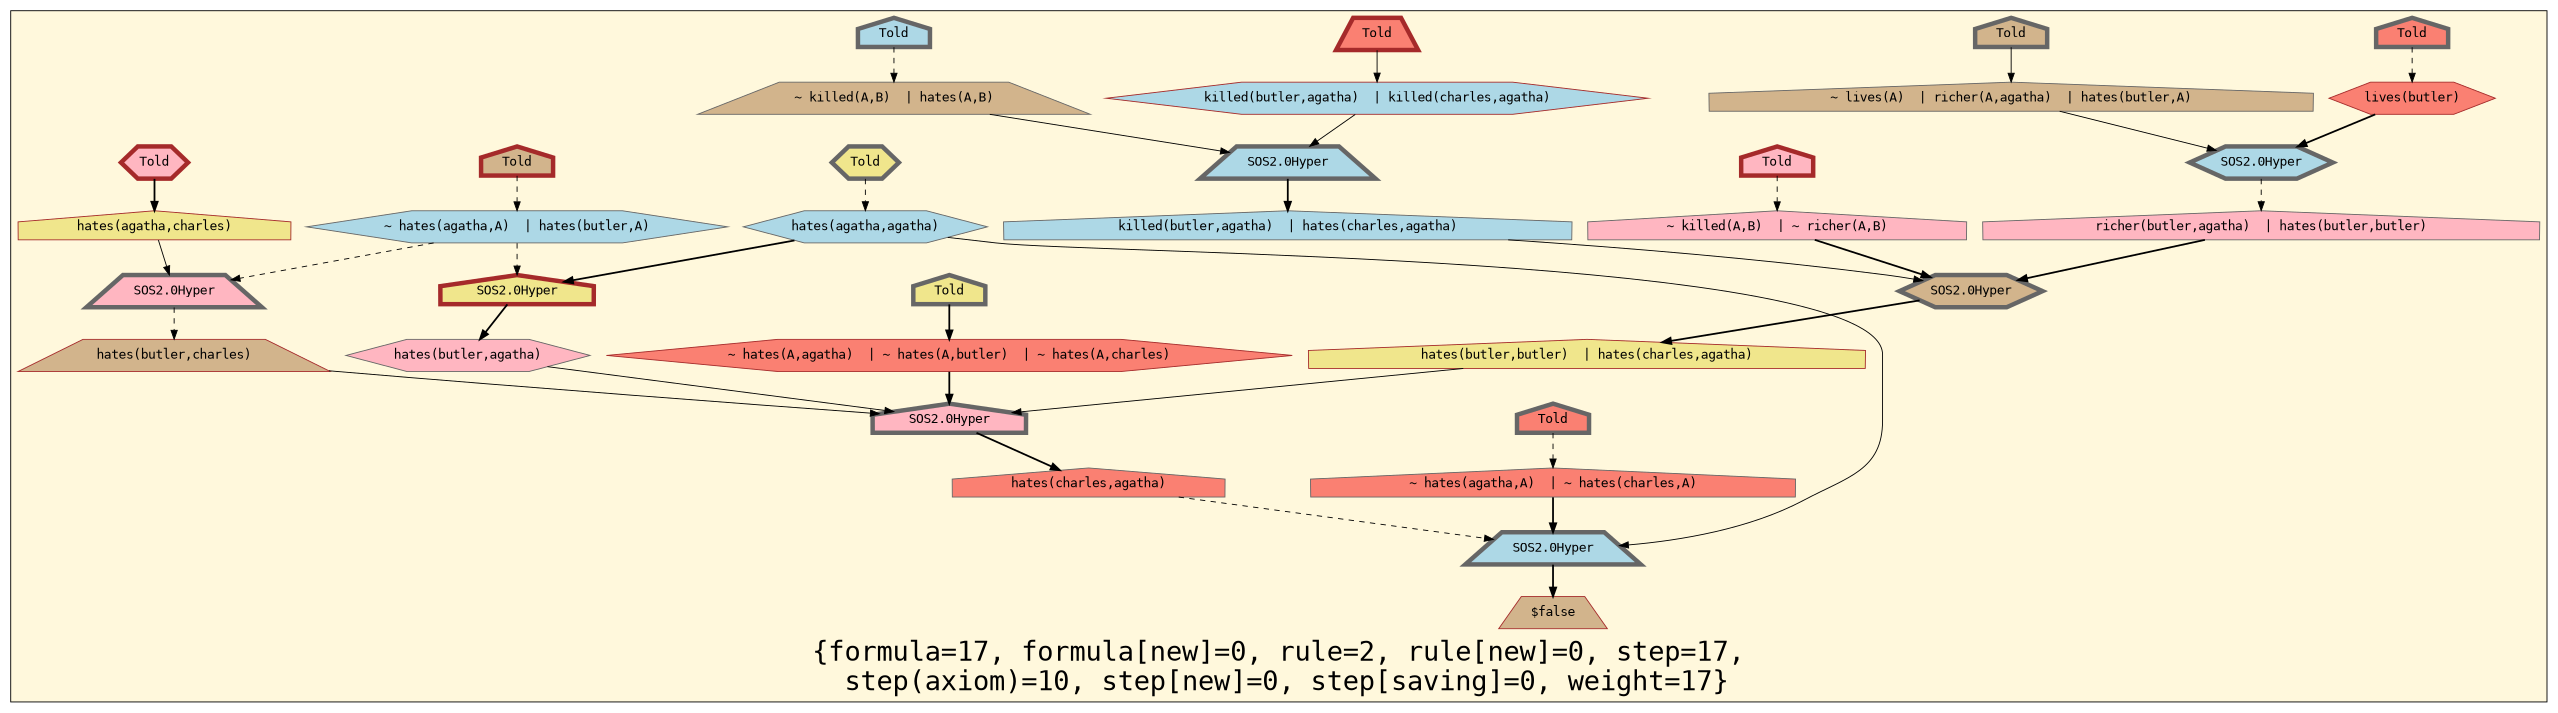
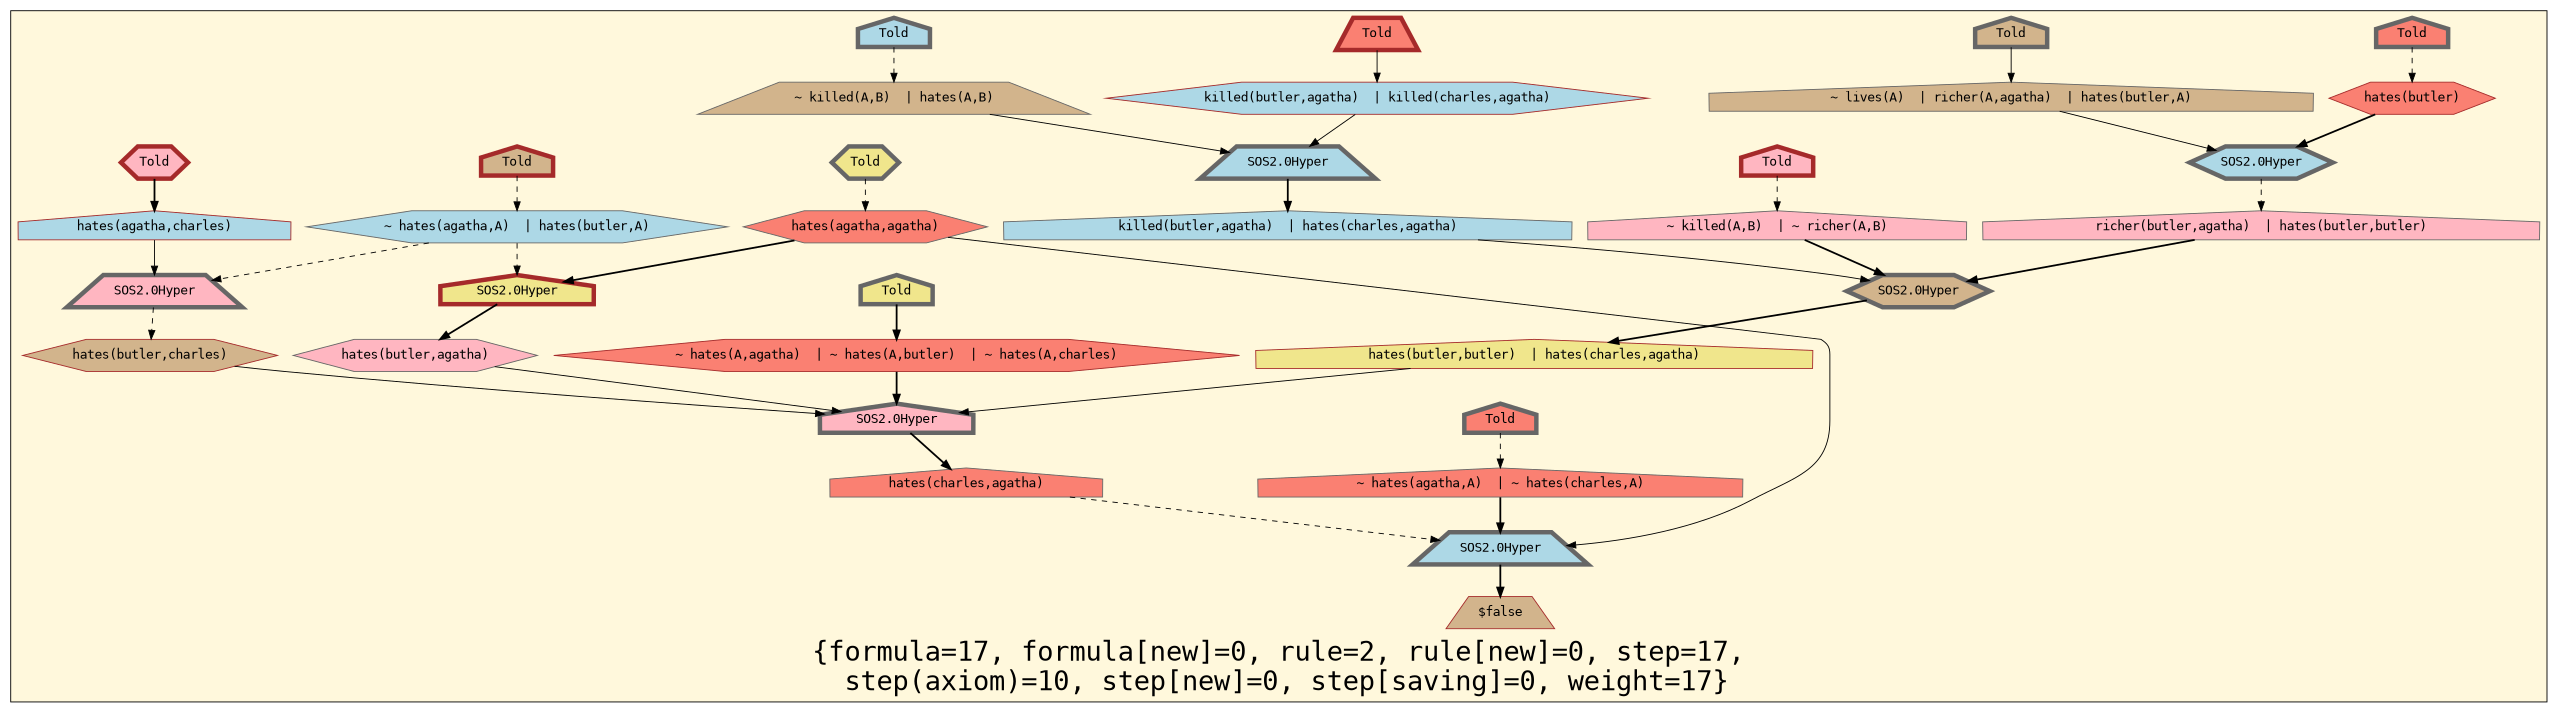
node "lives(butler)": label "lives(butler)" -> "hates(butler)"
node "hates(agatha,charles)": fillcolor khaki -> lightblue
node "hates(agatha,agatha)": fillcolor lightblue -> salmon
node "hates(butler,charles)": shape trapezium -> hexagon
